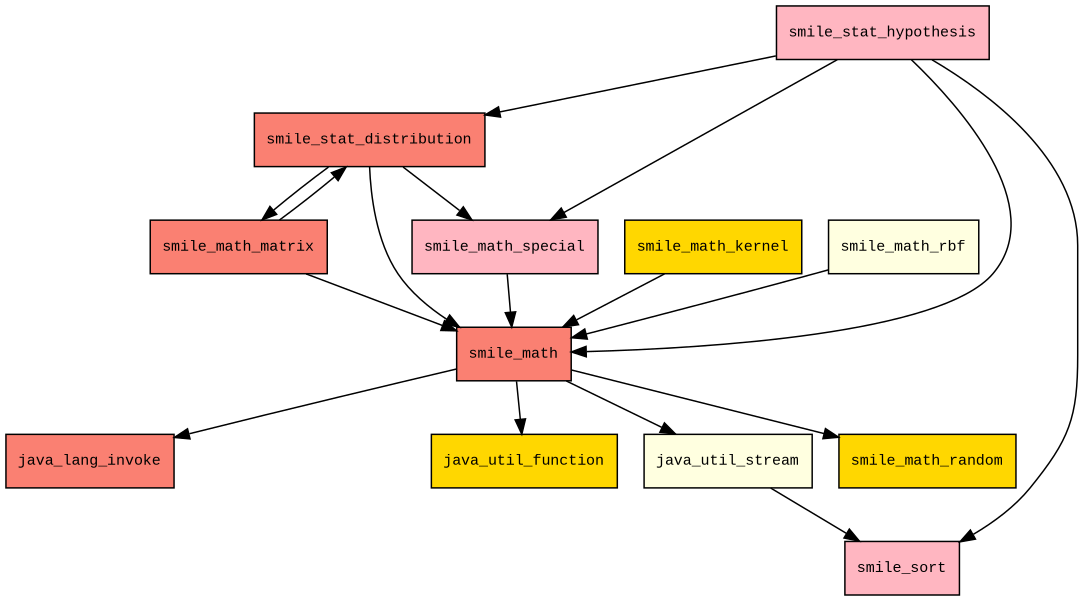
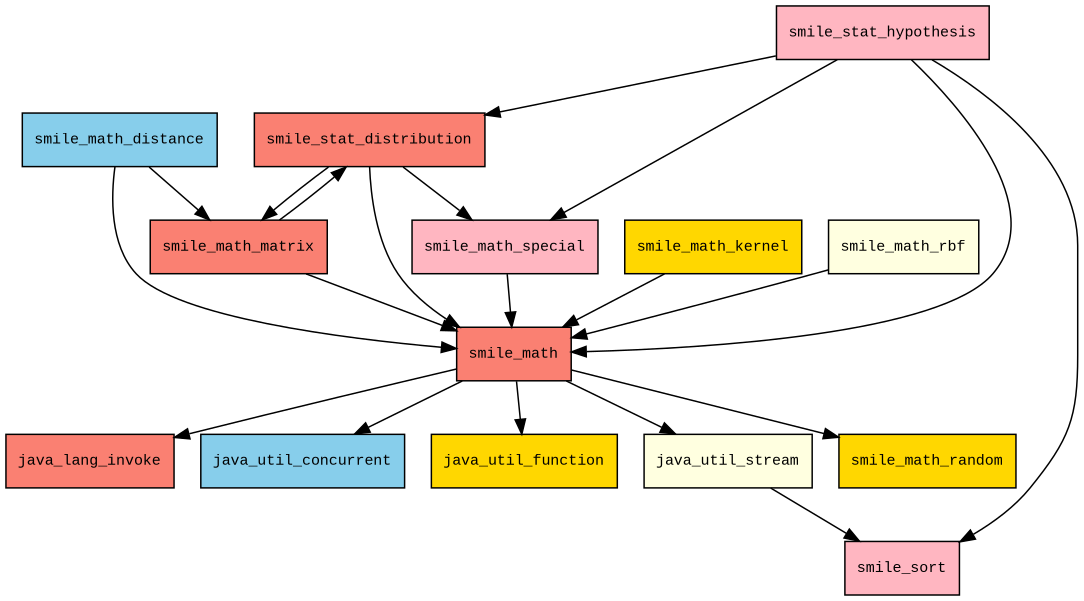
node "smile_math_distance": added
node "java_util_concurrent": added
